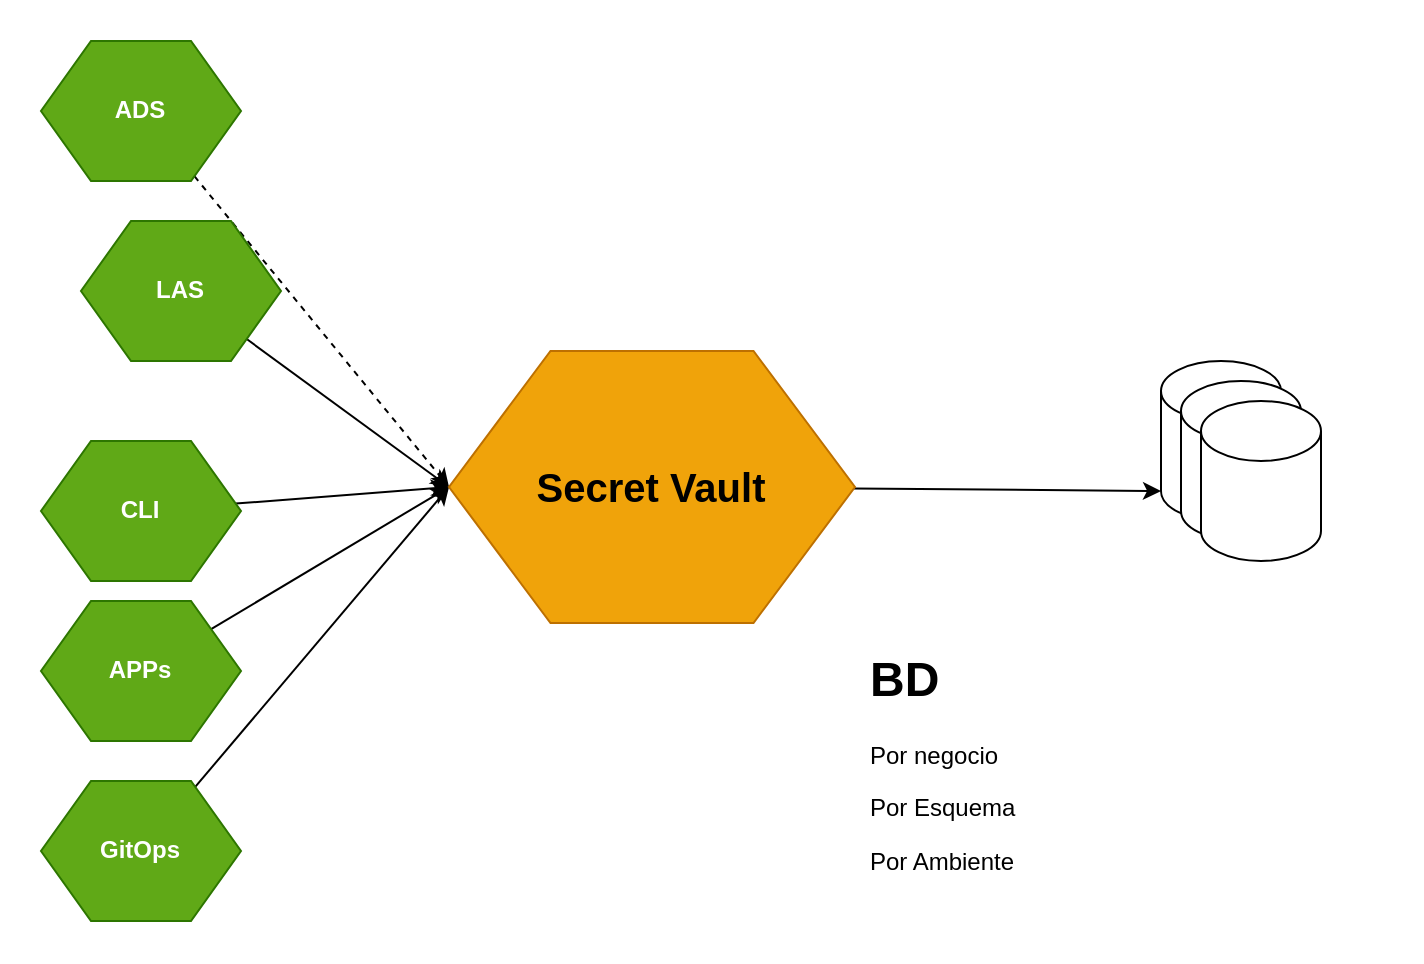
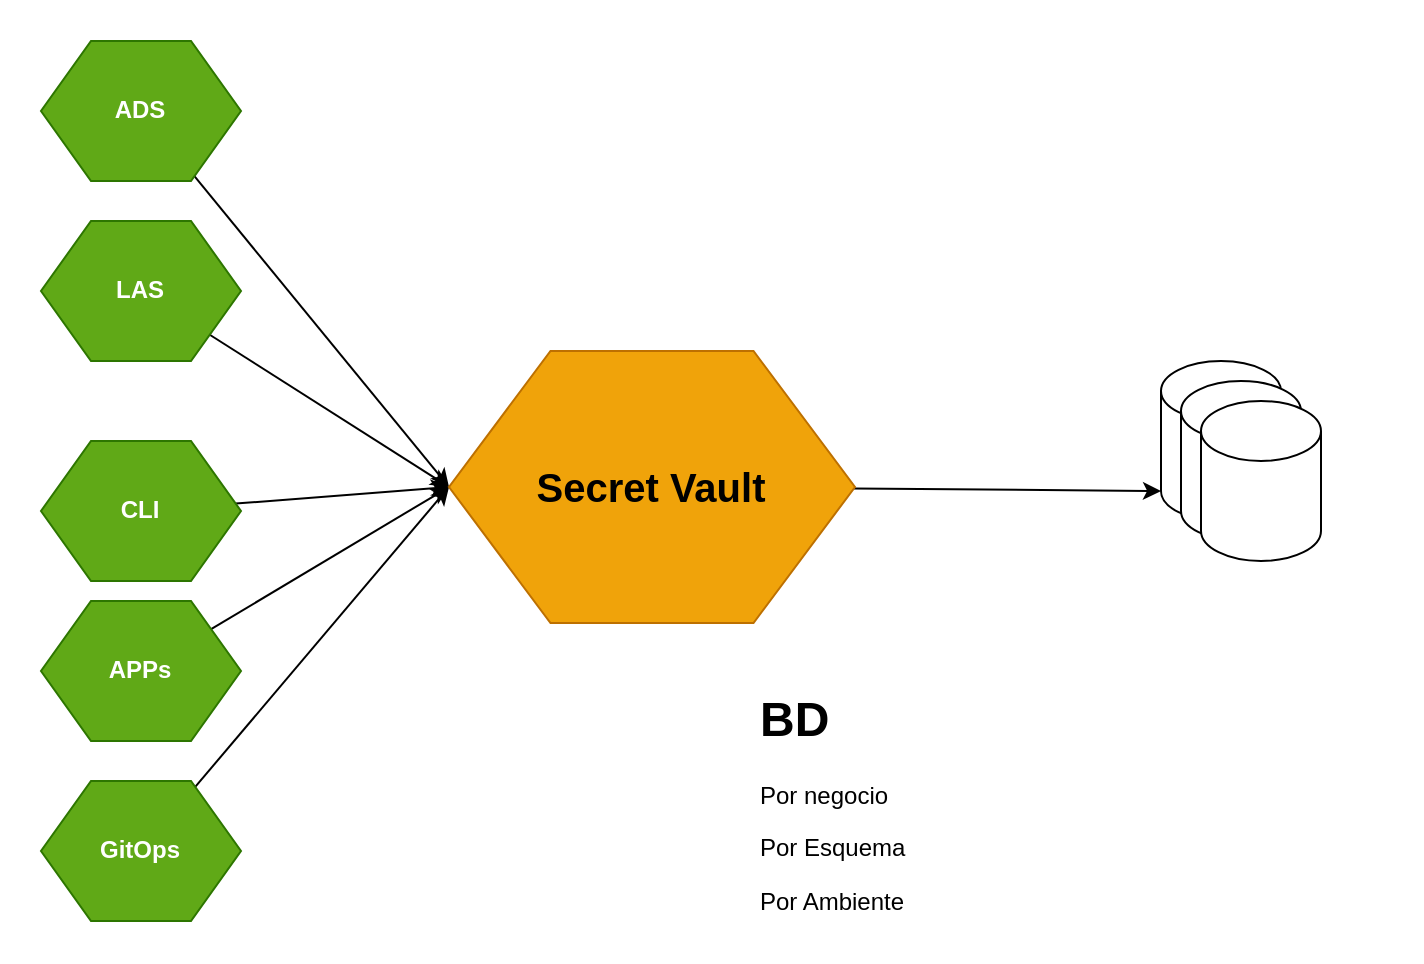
node "LAS": moved (181, 291) -> (141, 291)
edge "ADS" -> "Secret Vault": style dashed -> solid
node "BDPor negocio Por Esquema Por Ambiente": moved (1121, 761) -> (1011, 801)
